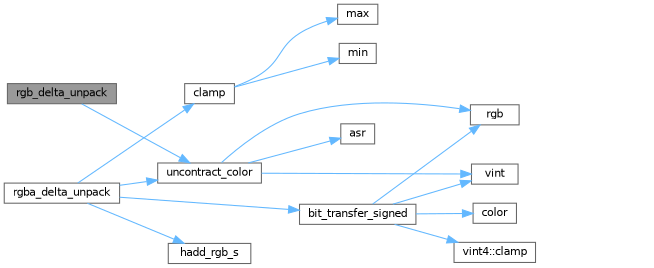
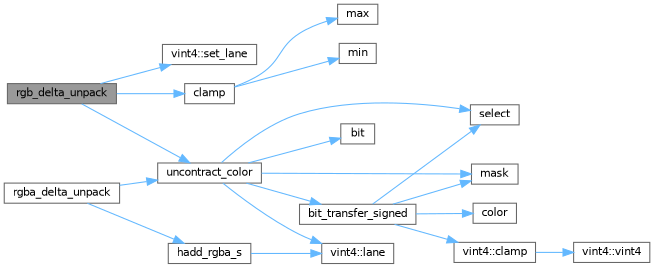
node "vint4::set_lane": added
node "rgb": label "rgb" -> "select"
node "asr": label "asr" -> "bit"
edge "rgba_delta_unpack" -> "clamp": now "rgb_delta_unpack" -> "clamp"
node "vint": label "vint" -> "mask"
edge "rgba_delta_unpack" -> "bit_transfer_signed": now "uncontract_color" -> "bit_transfer_signed"
node "vint4::vint4": added
node "hadd_rgb_s": label "hadd_rgb_s" -> "hadd_rgba_s"
node "vint4::lane": added
